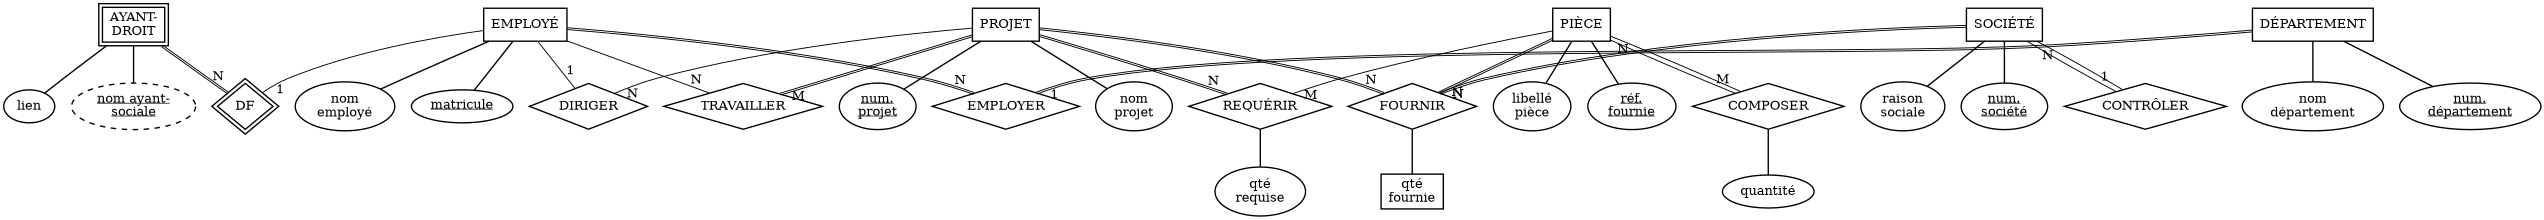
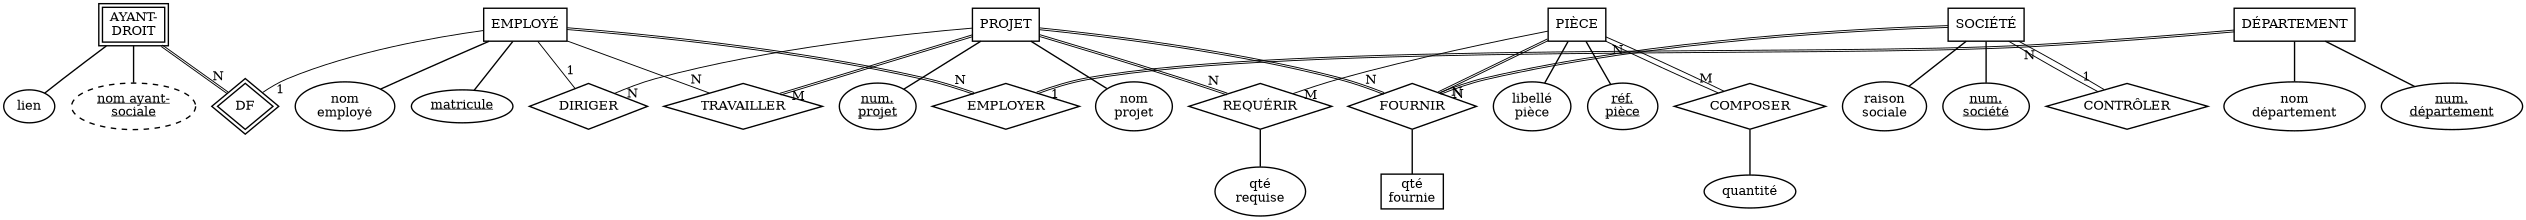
node "réf.": text "fournie" -> "pièce"
